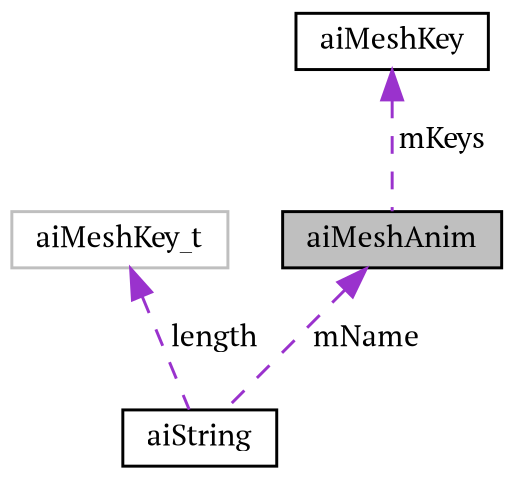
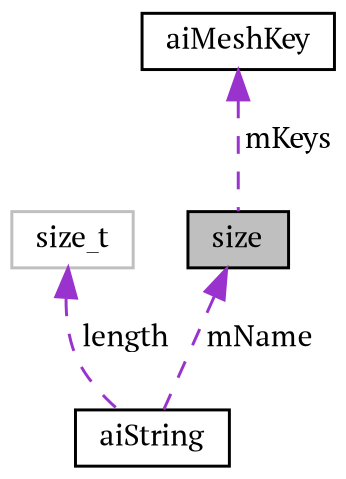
node "aiMeshKey_t": label "aiMeshKey_t" -> "size_t"
node "aiMeshAnim": label "aiMeshAnim" -> "size"
